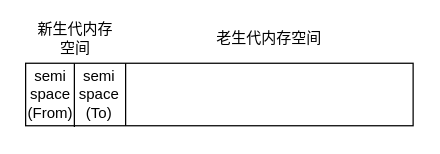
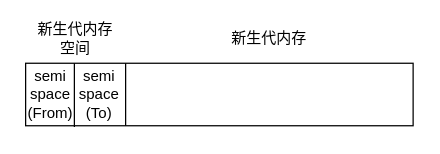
node "老生代内存空间": label "老生代内存空间" -> "新生代内存"
